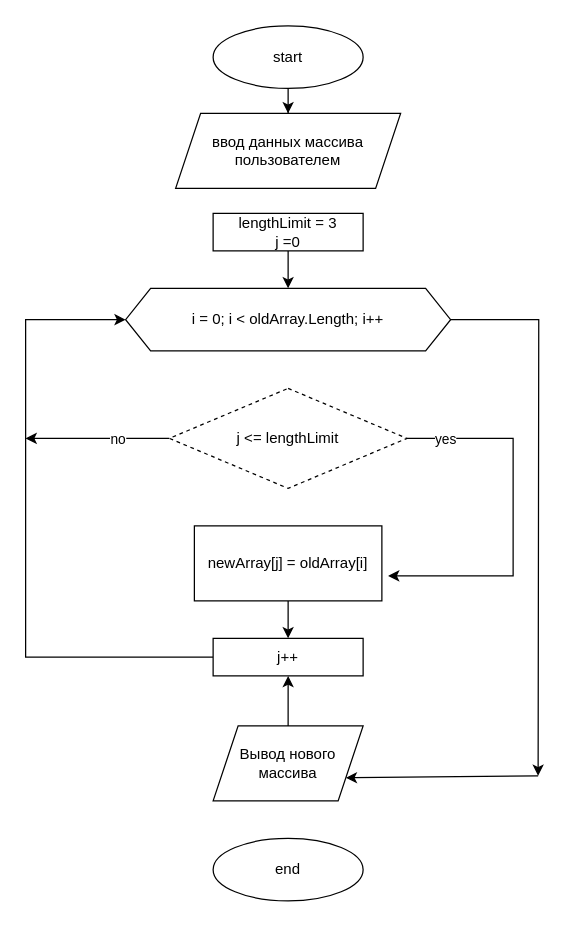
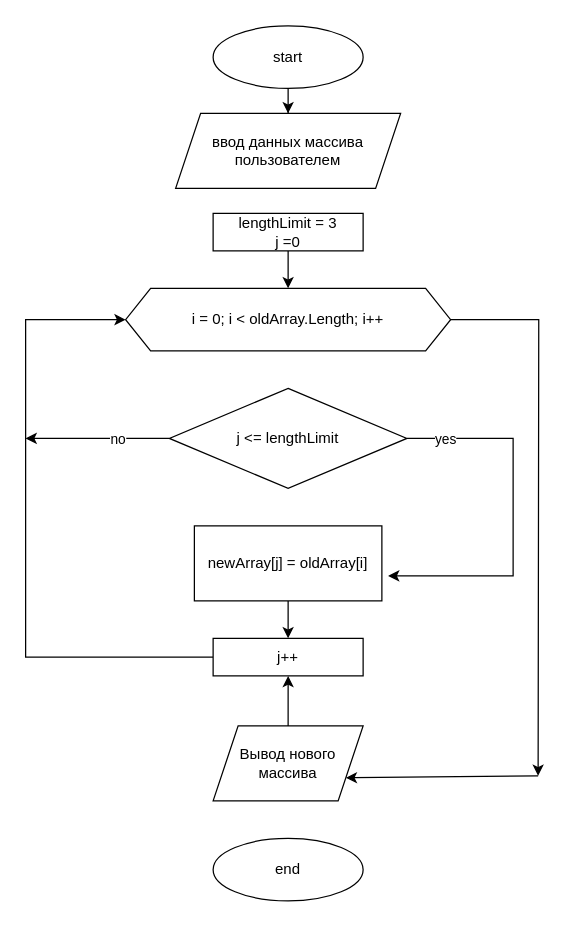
node "j <= lengthLimit": style dashed -> solid
